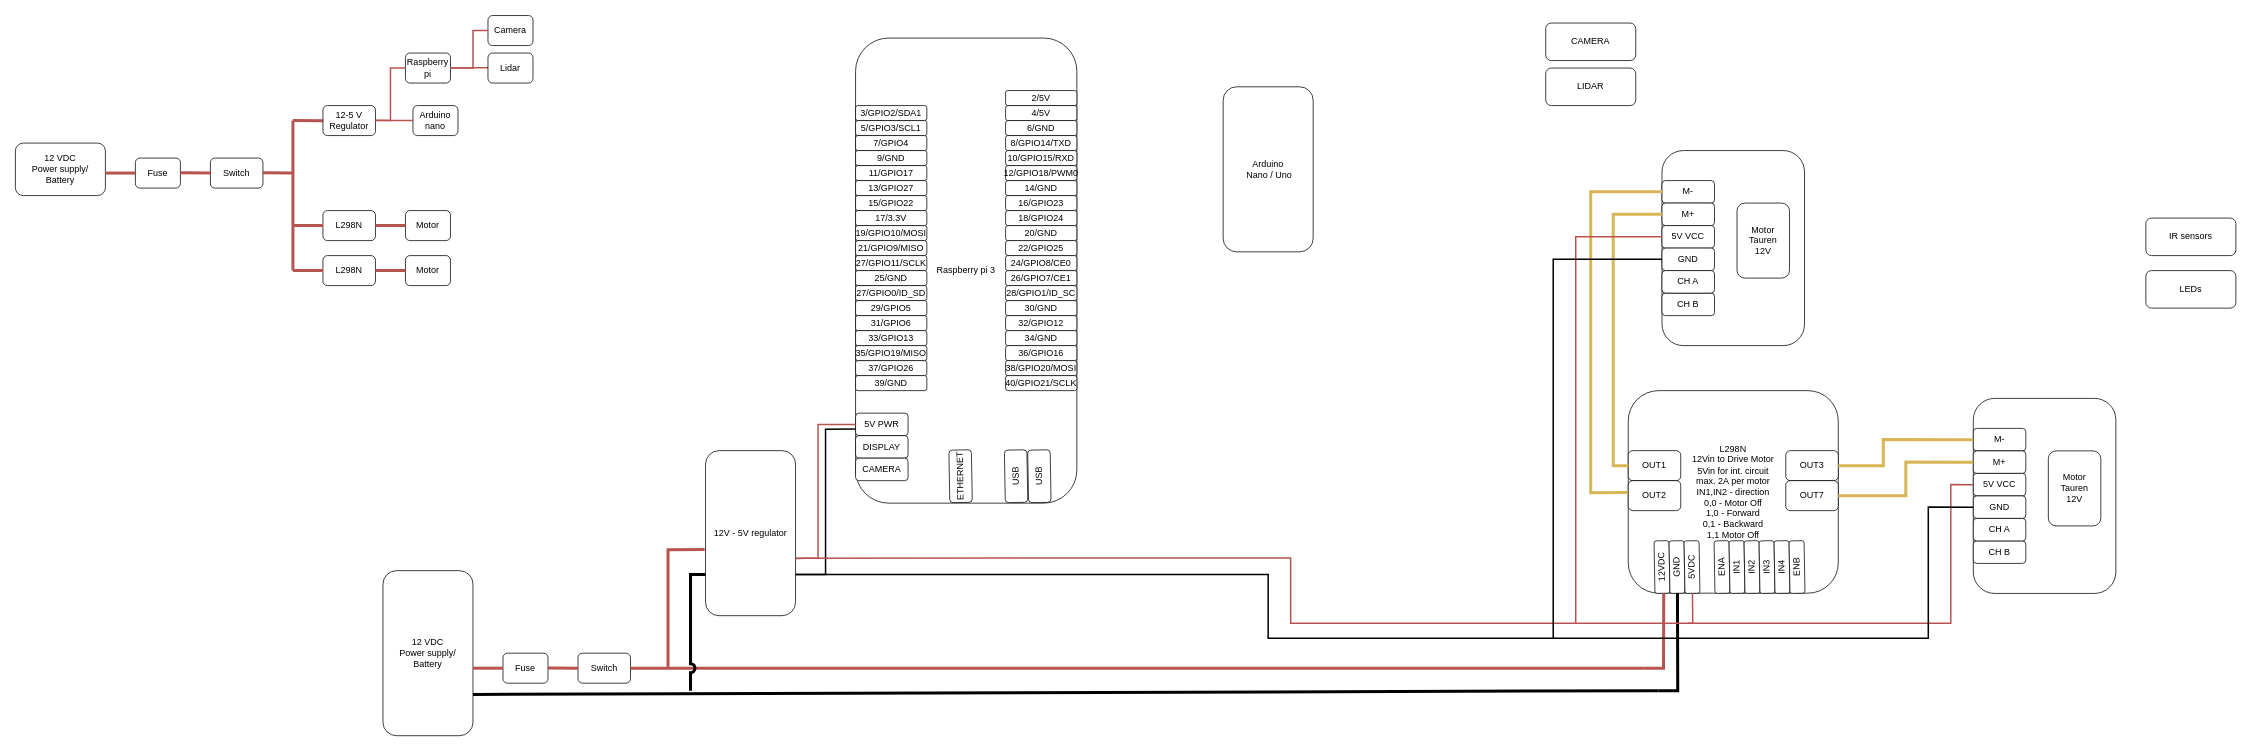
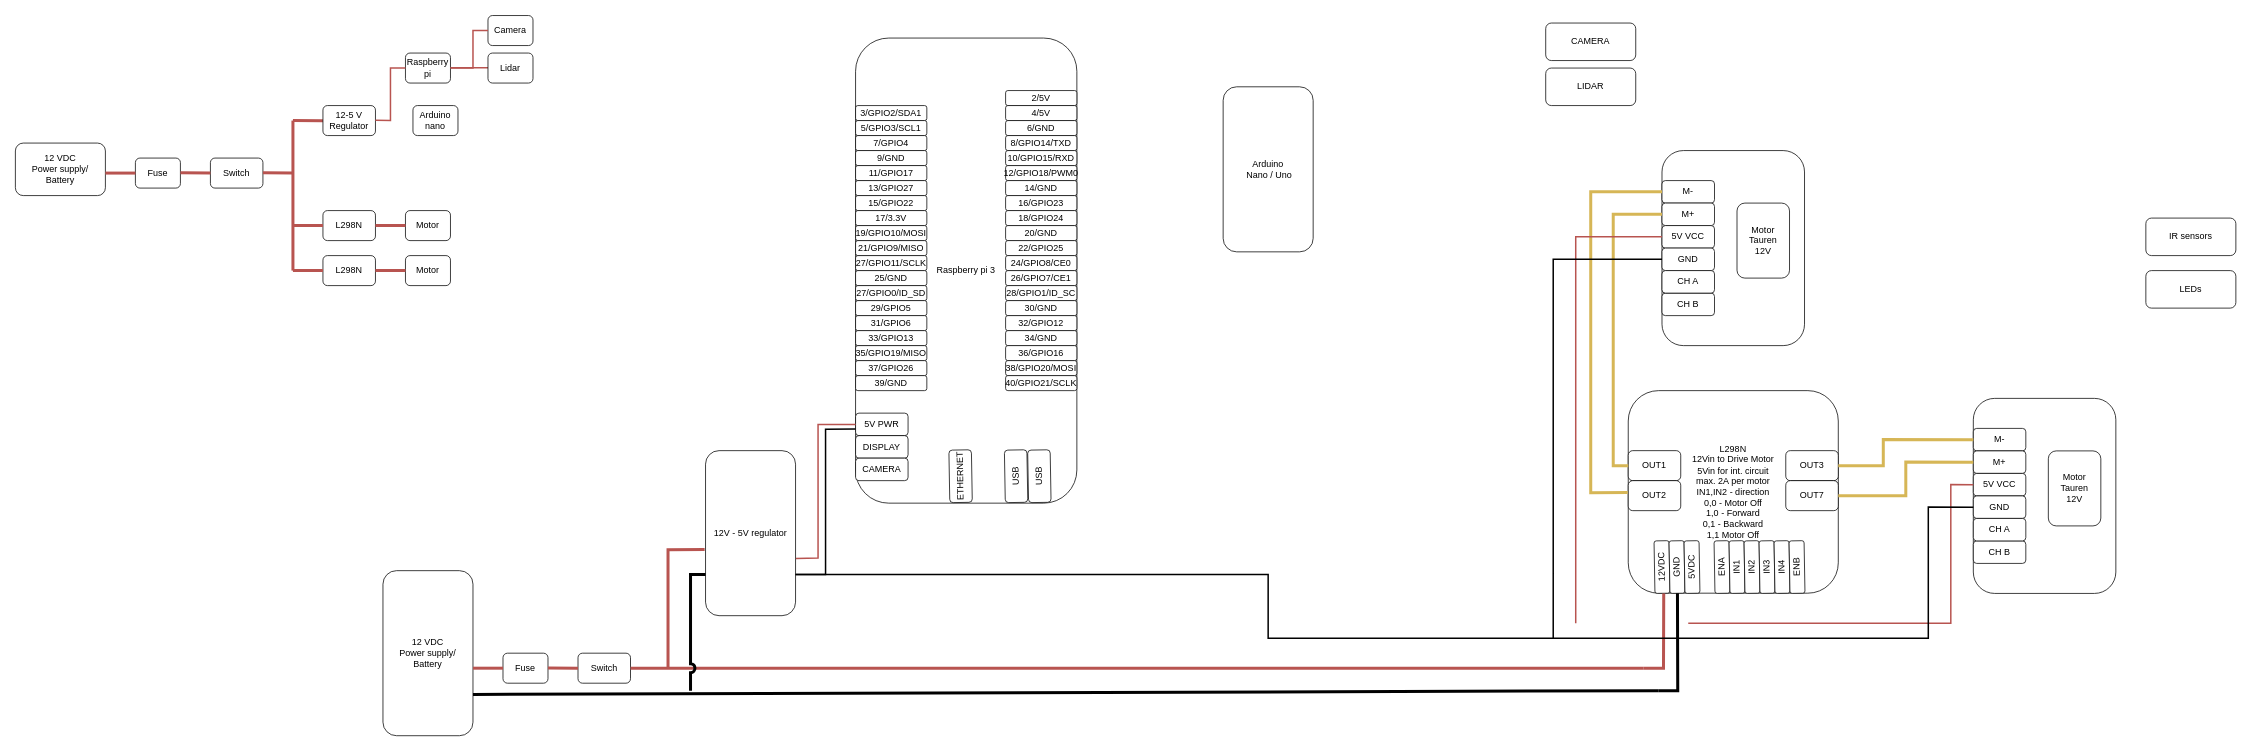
edge "12-5 V Regulator" -- "Arduino nano": removed
edge "12V - 5V regulator" -- "5VDC": removed
